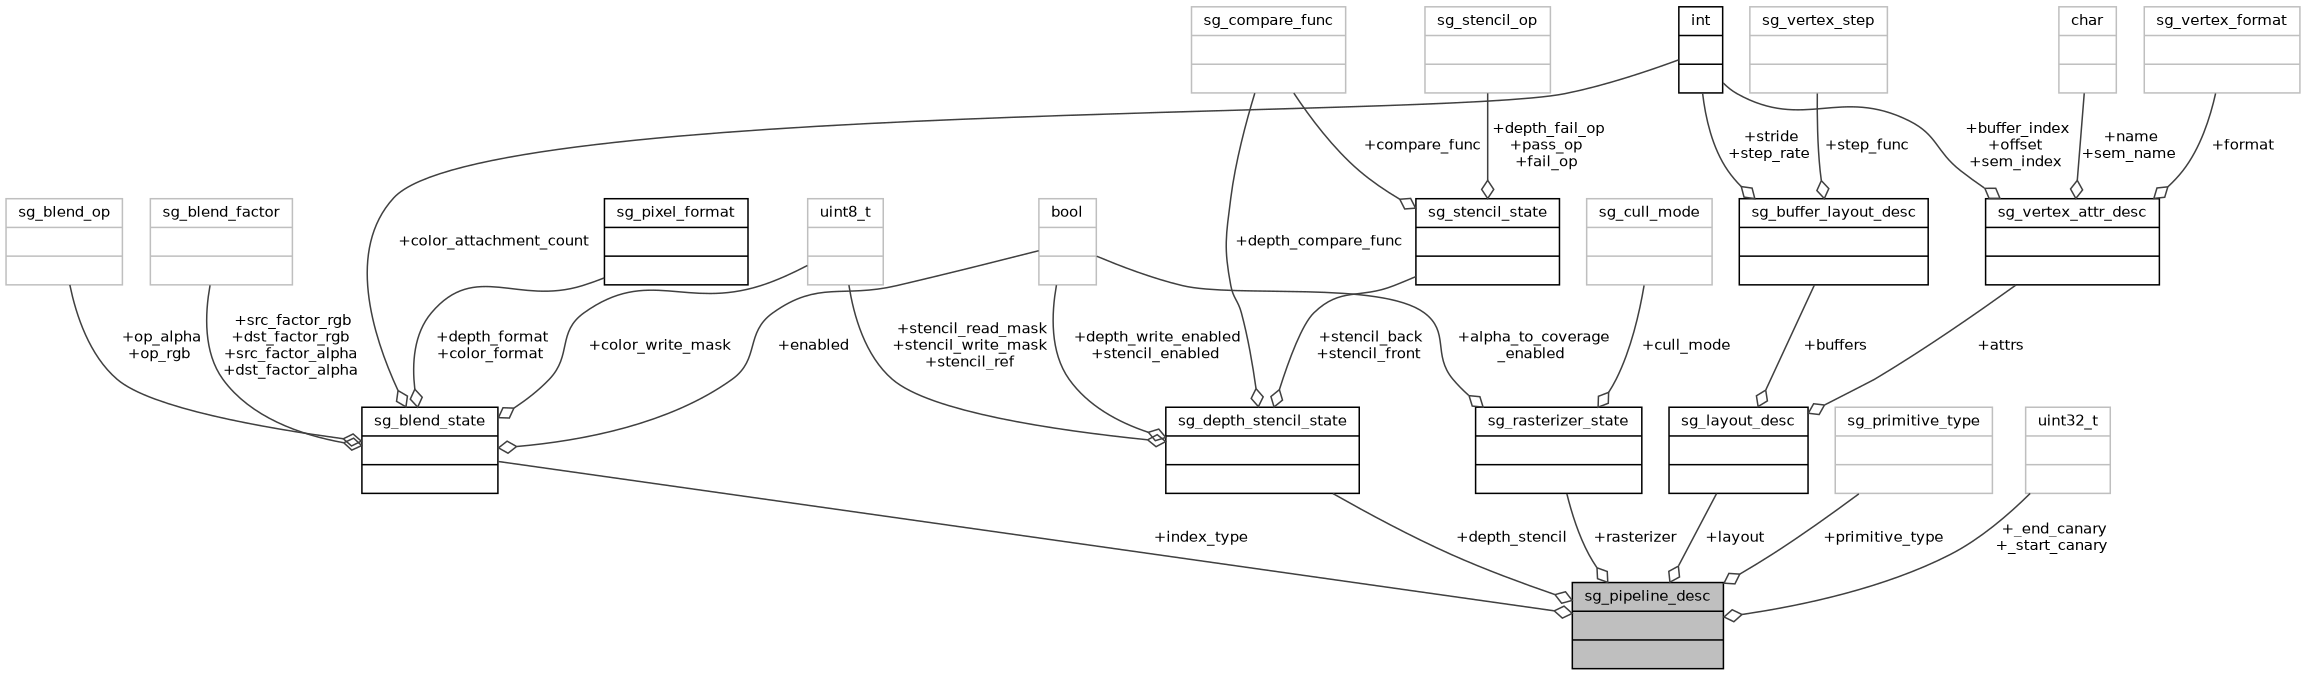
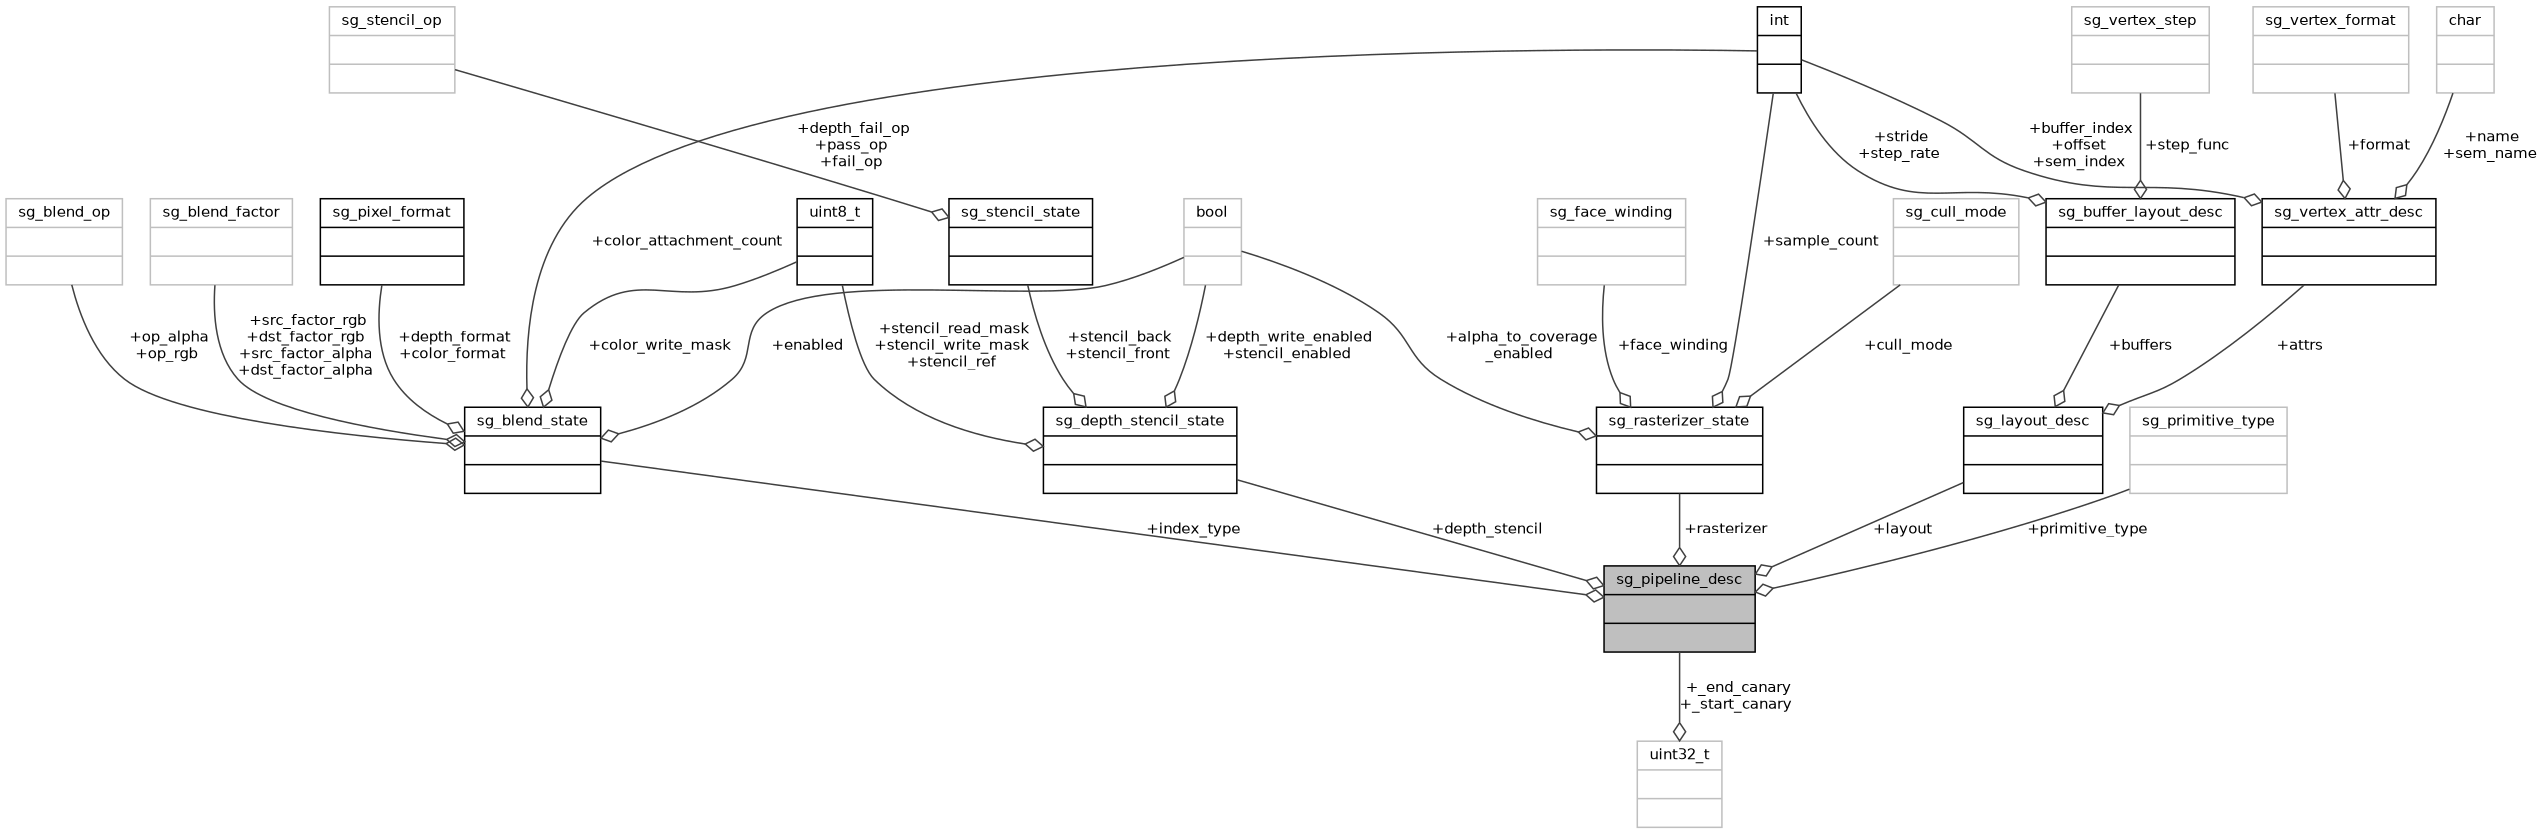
node "sg_compare_func": removed
node "uint8_t": color grey75 -> black
node "sg_face_winding": added
edge "int" -> "sg_rasterizer_state": added, label "+sample_count"
edge "uint32_t" -> "sg_pipeline_desc": reversed
